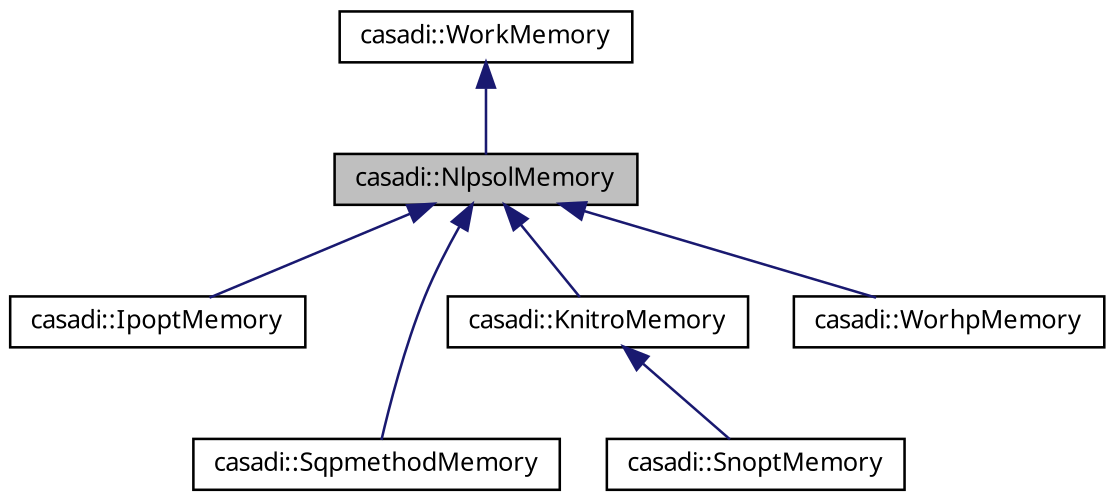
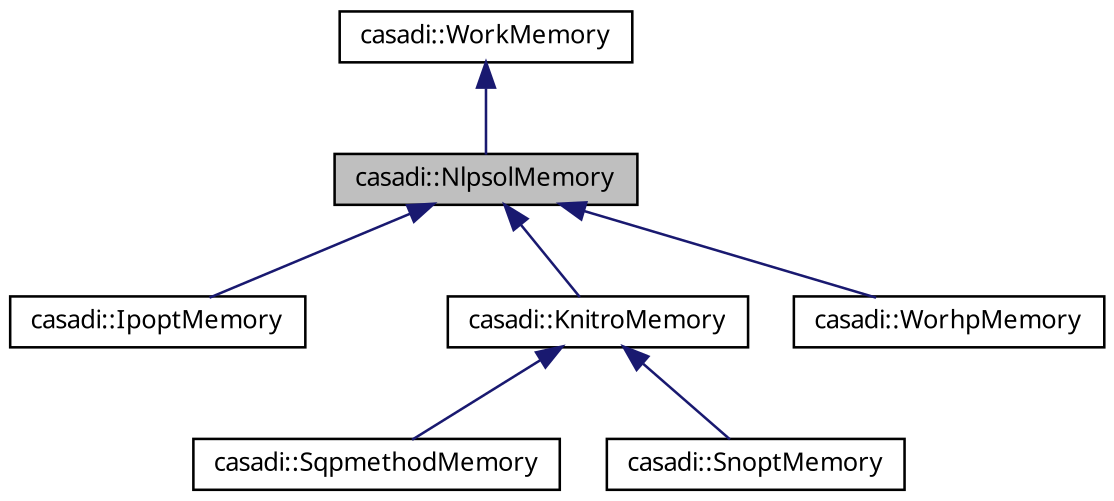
edge "casadi::SqpmethodMemory" -> "casadi::NlpsolMemory": now "casadi::SqpmethodMemory" -> "casadi::KnitroMemory"
